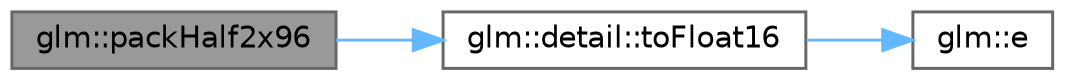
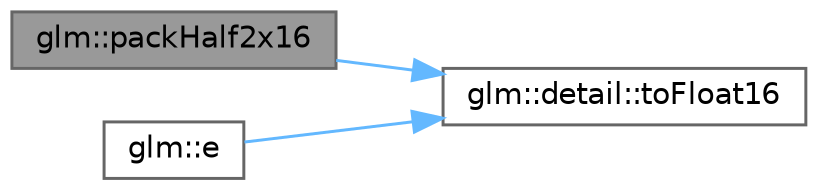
node "glm::packHalf2x96": label "glm::packHalf2x96" -> "glm::packHalf2x16"
edge "glm::detail::toFloat16" -> "glm::e": reversed
